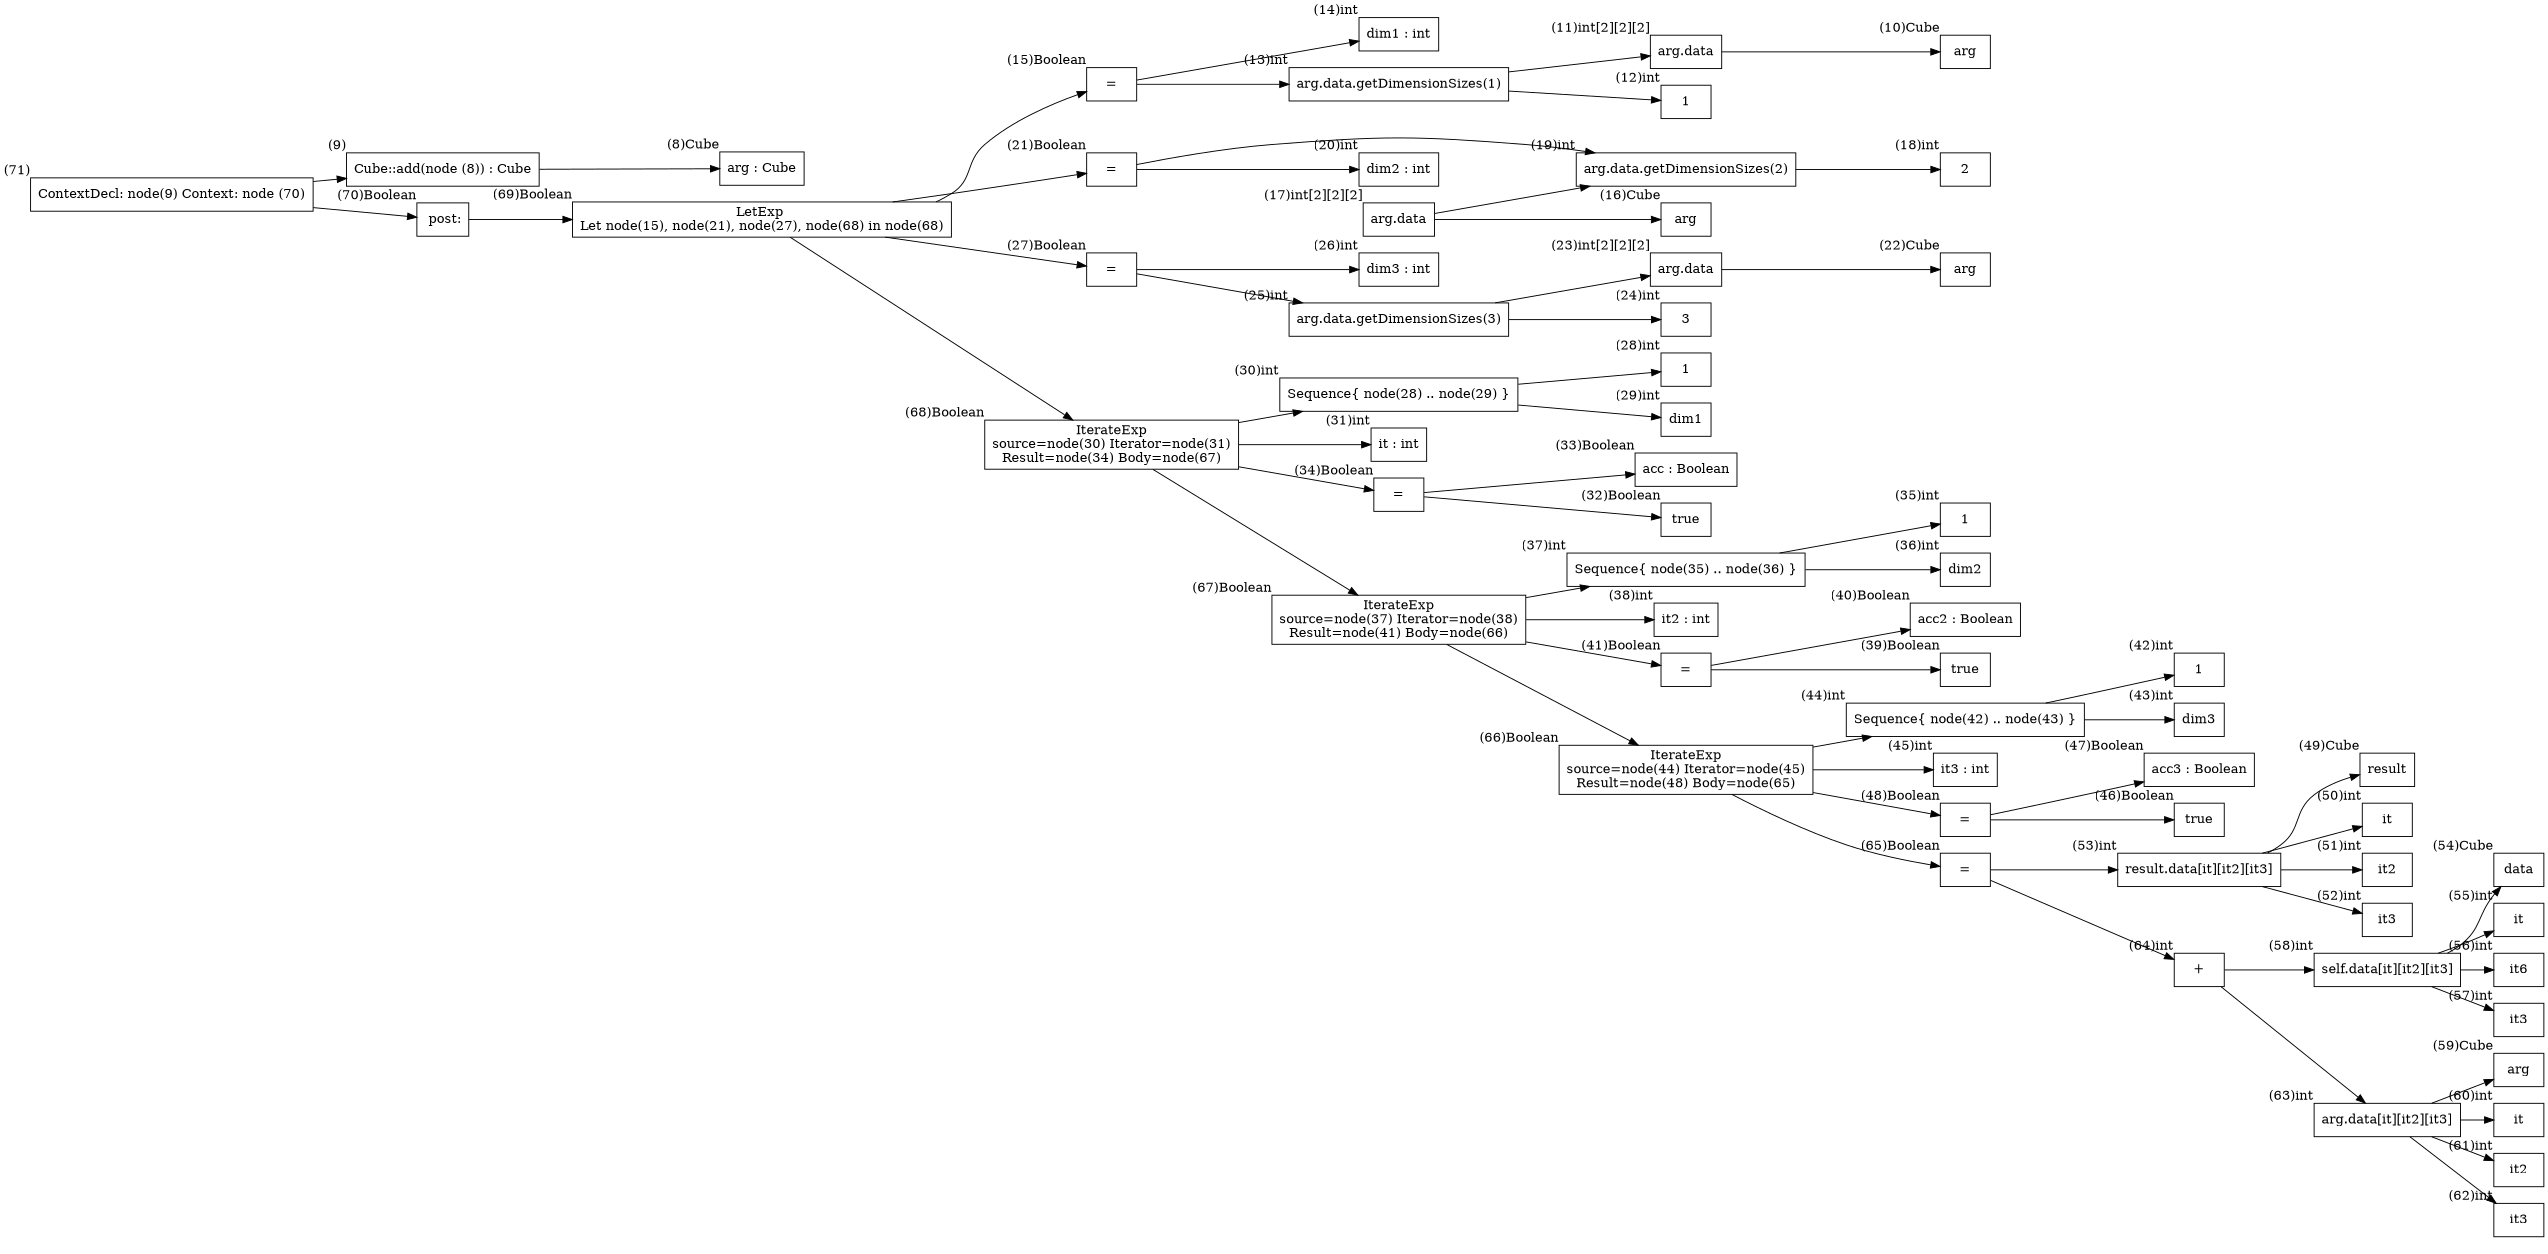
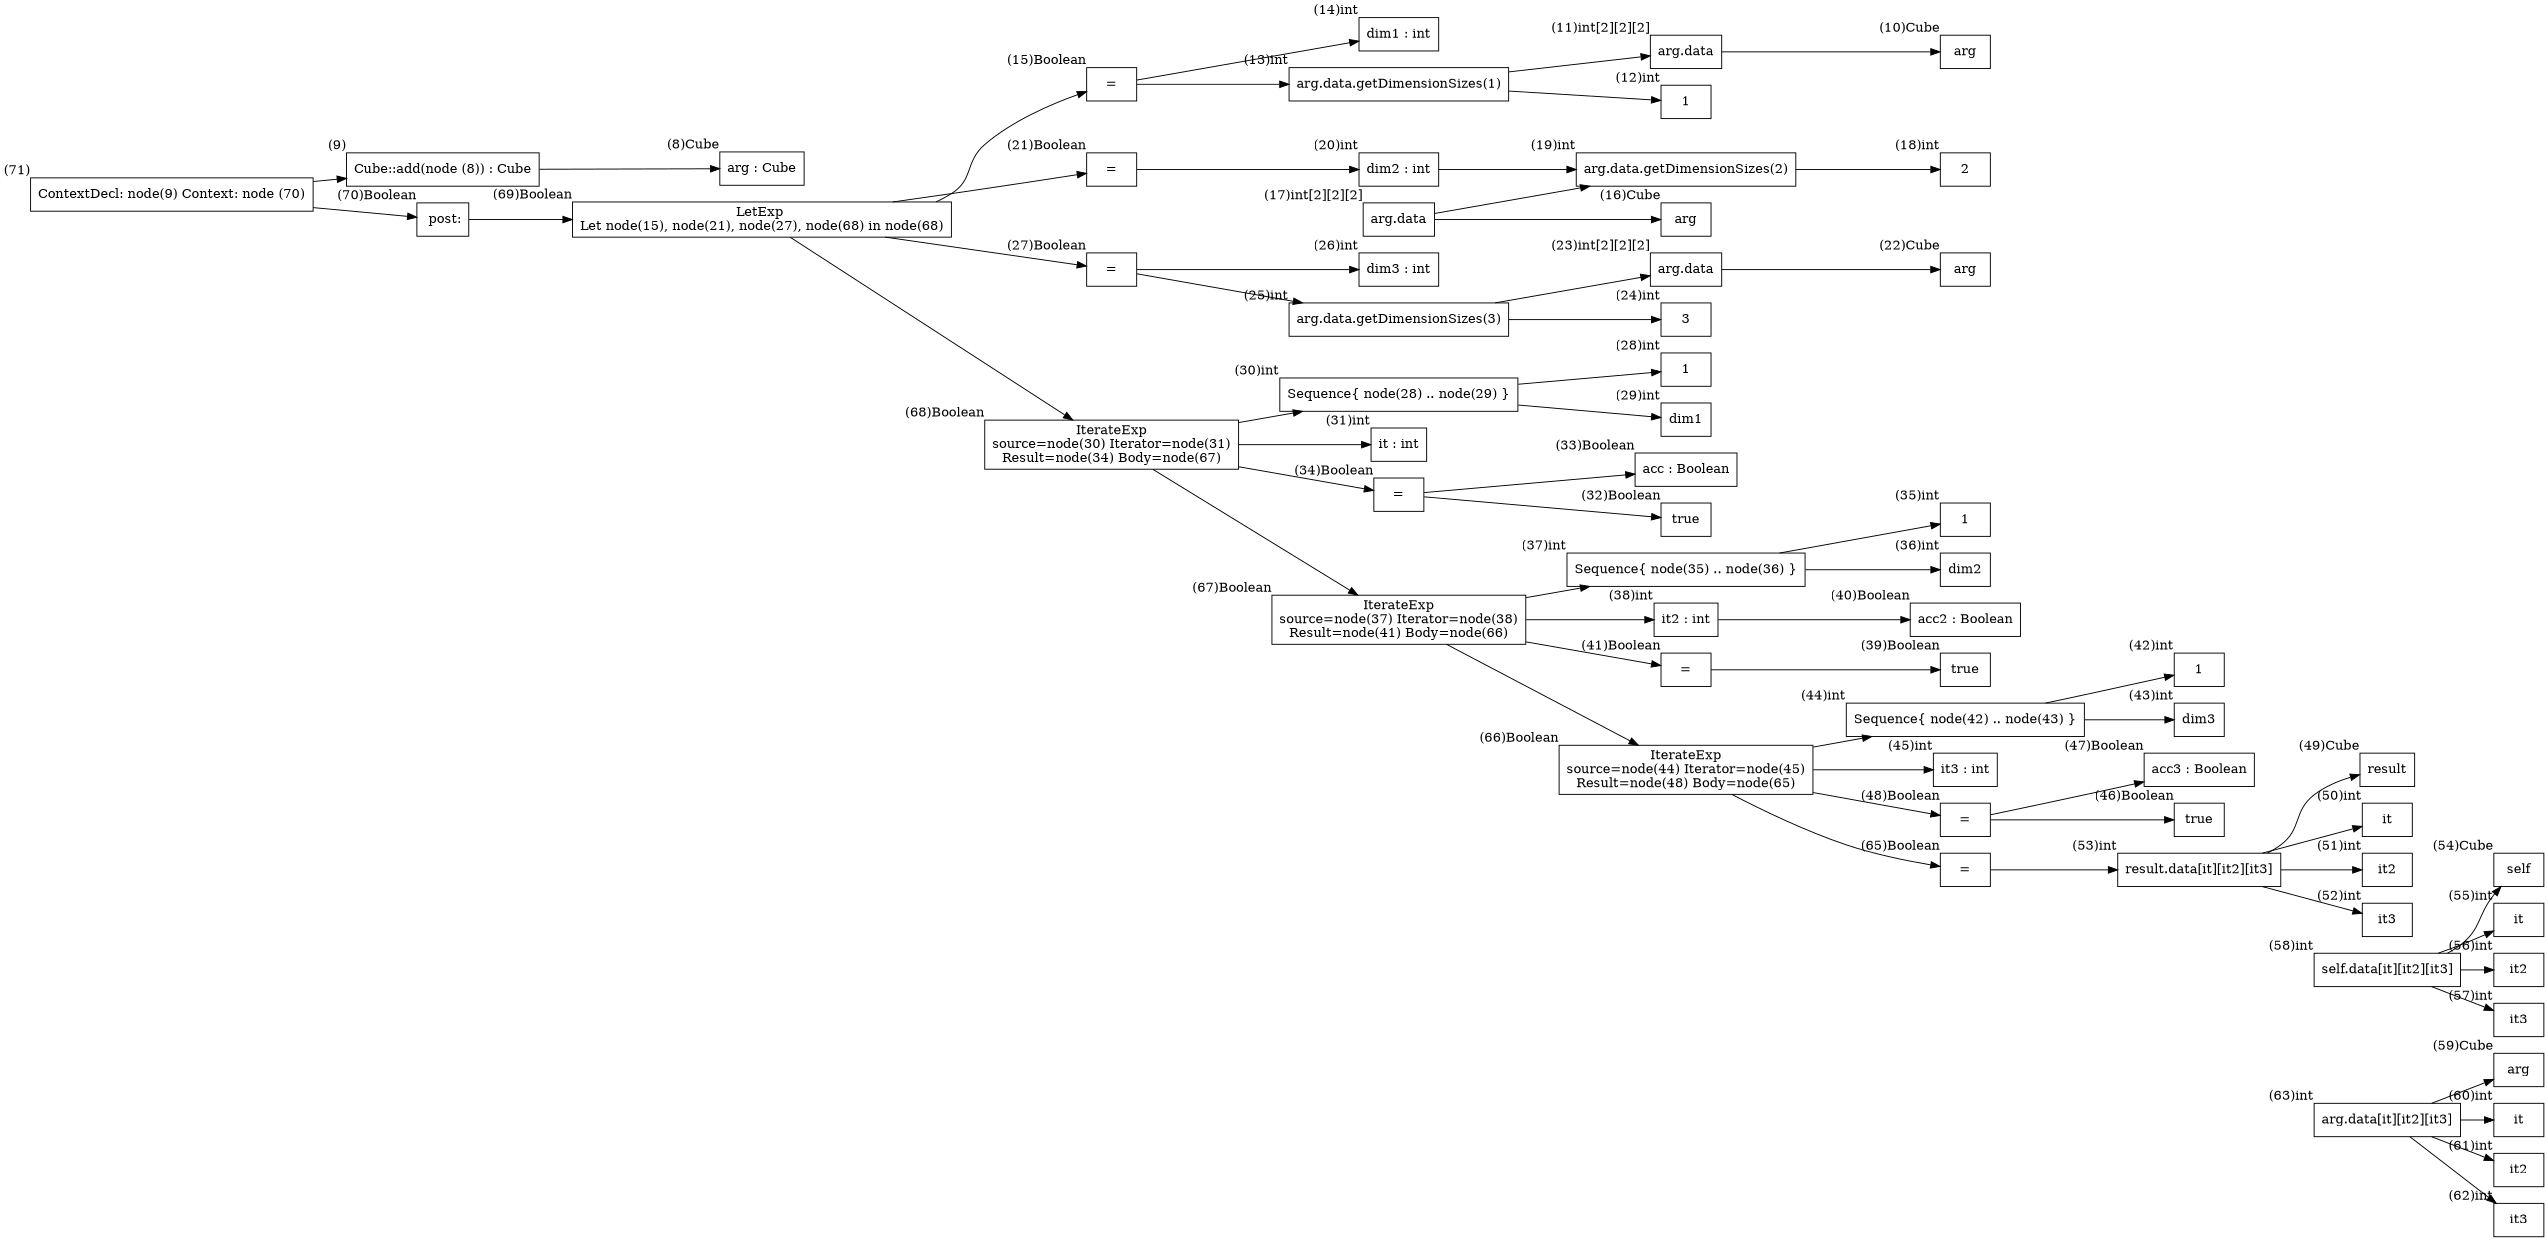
edge "= (21)Boolean" -> "arg.data.getDimensionSizes(2) (19)int": now "dim2 : int (20)int" -> "arg.data.getDimensionSizes(2) (19)int"
edge "= (41)Boolean" -> "acc2 : Boolean (40)Boolean": now "it2 : int (38)int" -> "acc2 : Boolean (40)Boolean"
node "data (54)Cube": label "data (54)Cube" -> "self (54)Cube"
node "+ (64)int": removed
node "it6 (56)int": label "it6 (56)int" -> "it2 (56)int"
